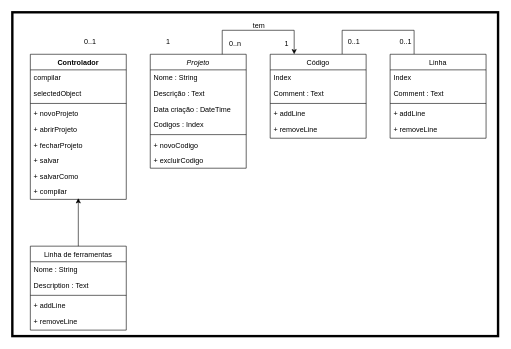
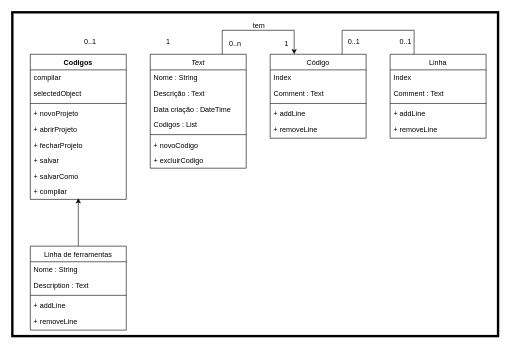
node "Controlador": label "Controlador" -> "Codigos"
node "Projeto": label "Projeto" -> "Text"
node "Codigos : Index": label "Codigos : Index" -> "Codigos : List"
